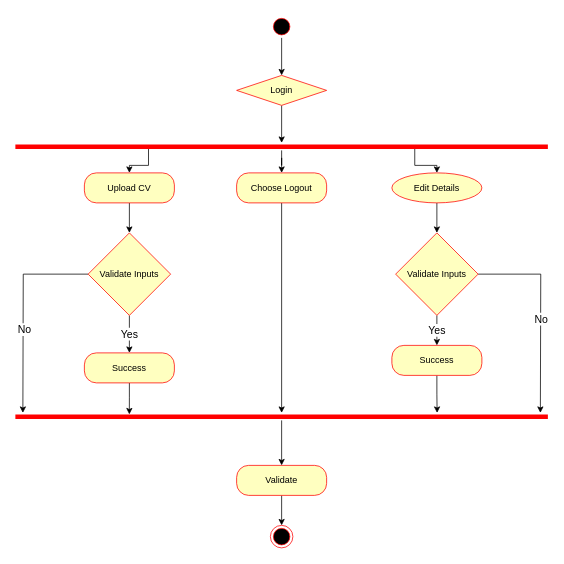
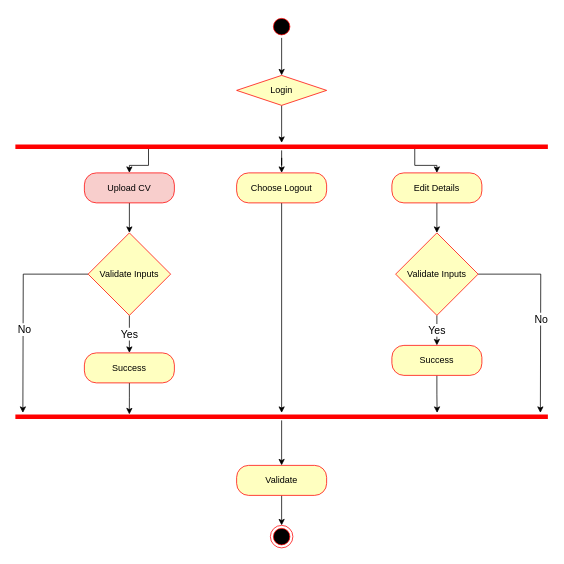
node "Upload CV": fillcolor #ffffc0 -> #f8cecc
node "Edit Details": shape ellipse -> rounded rectangle
